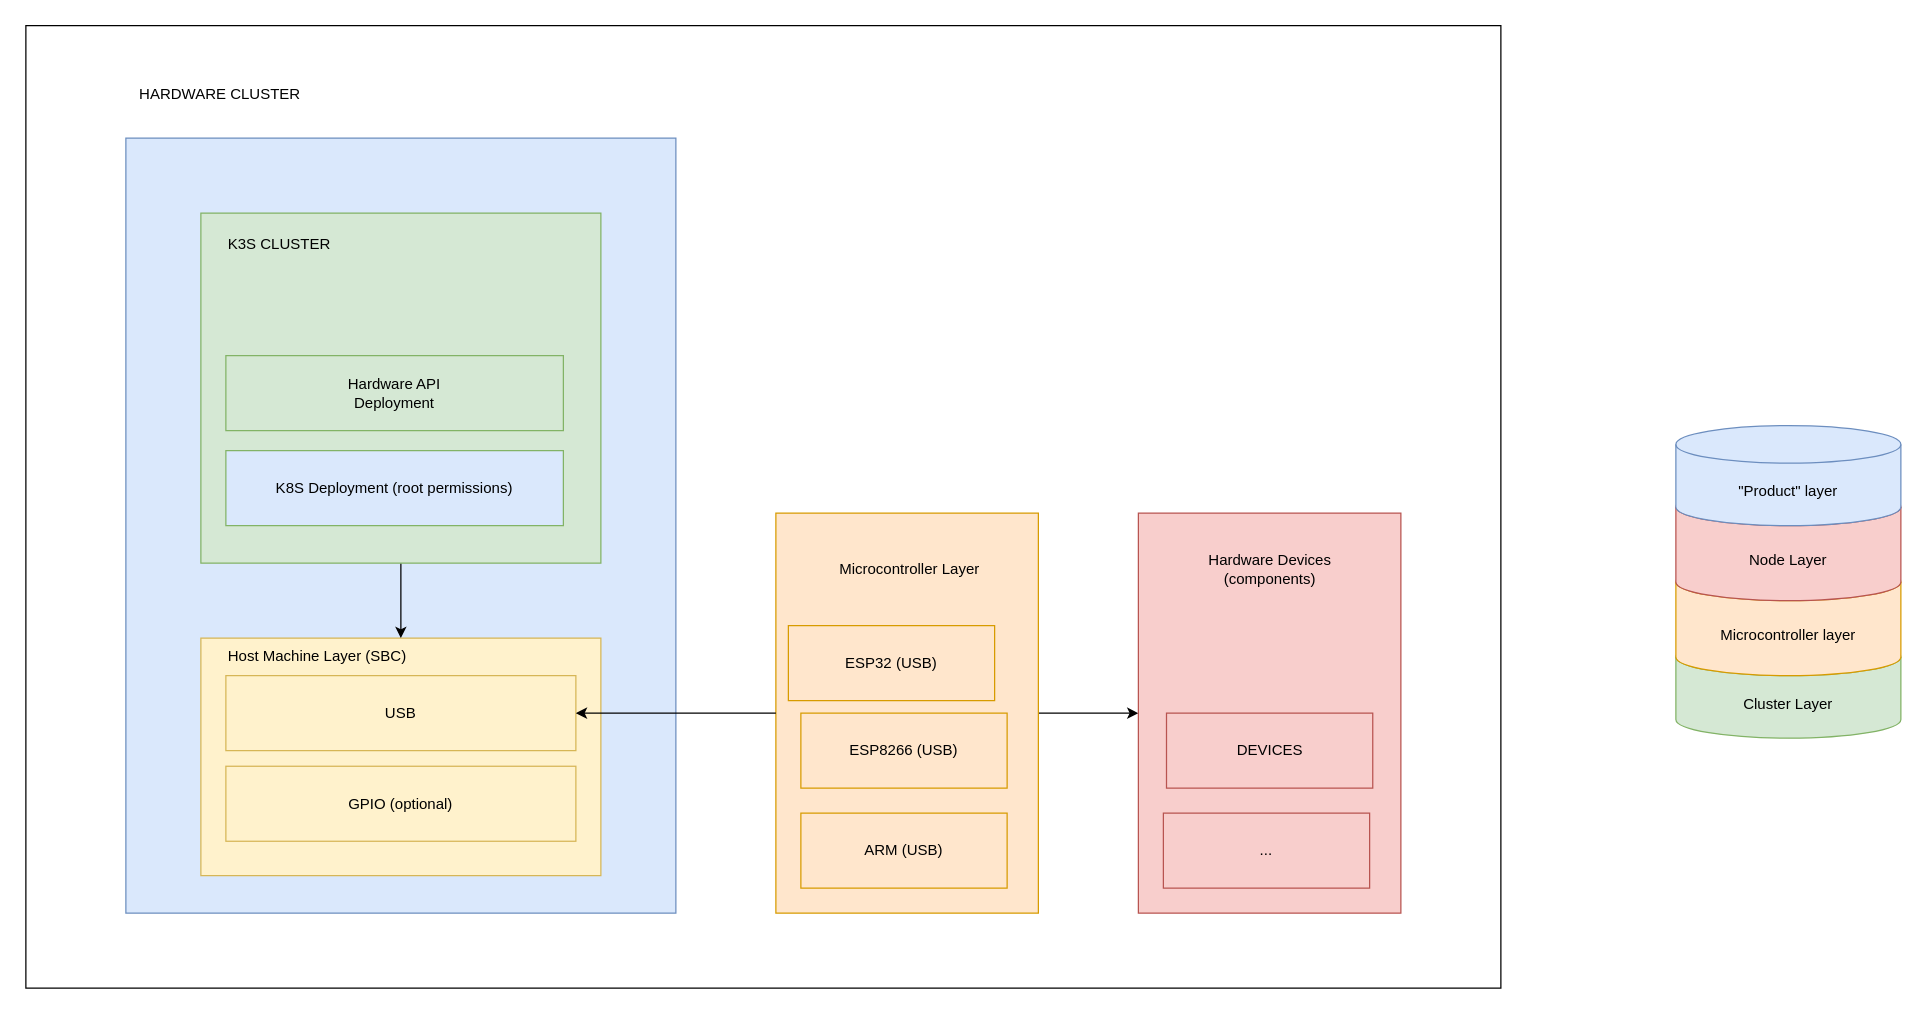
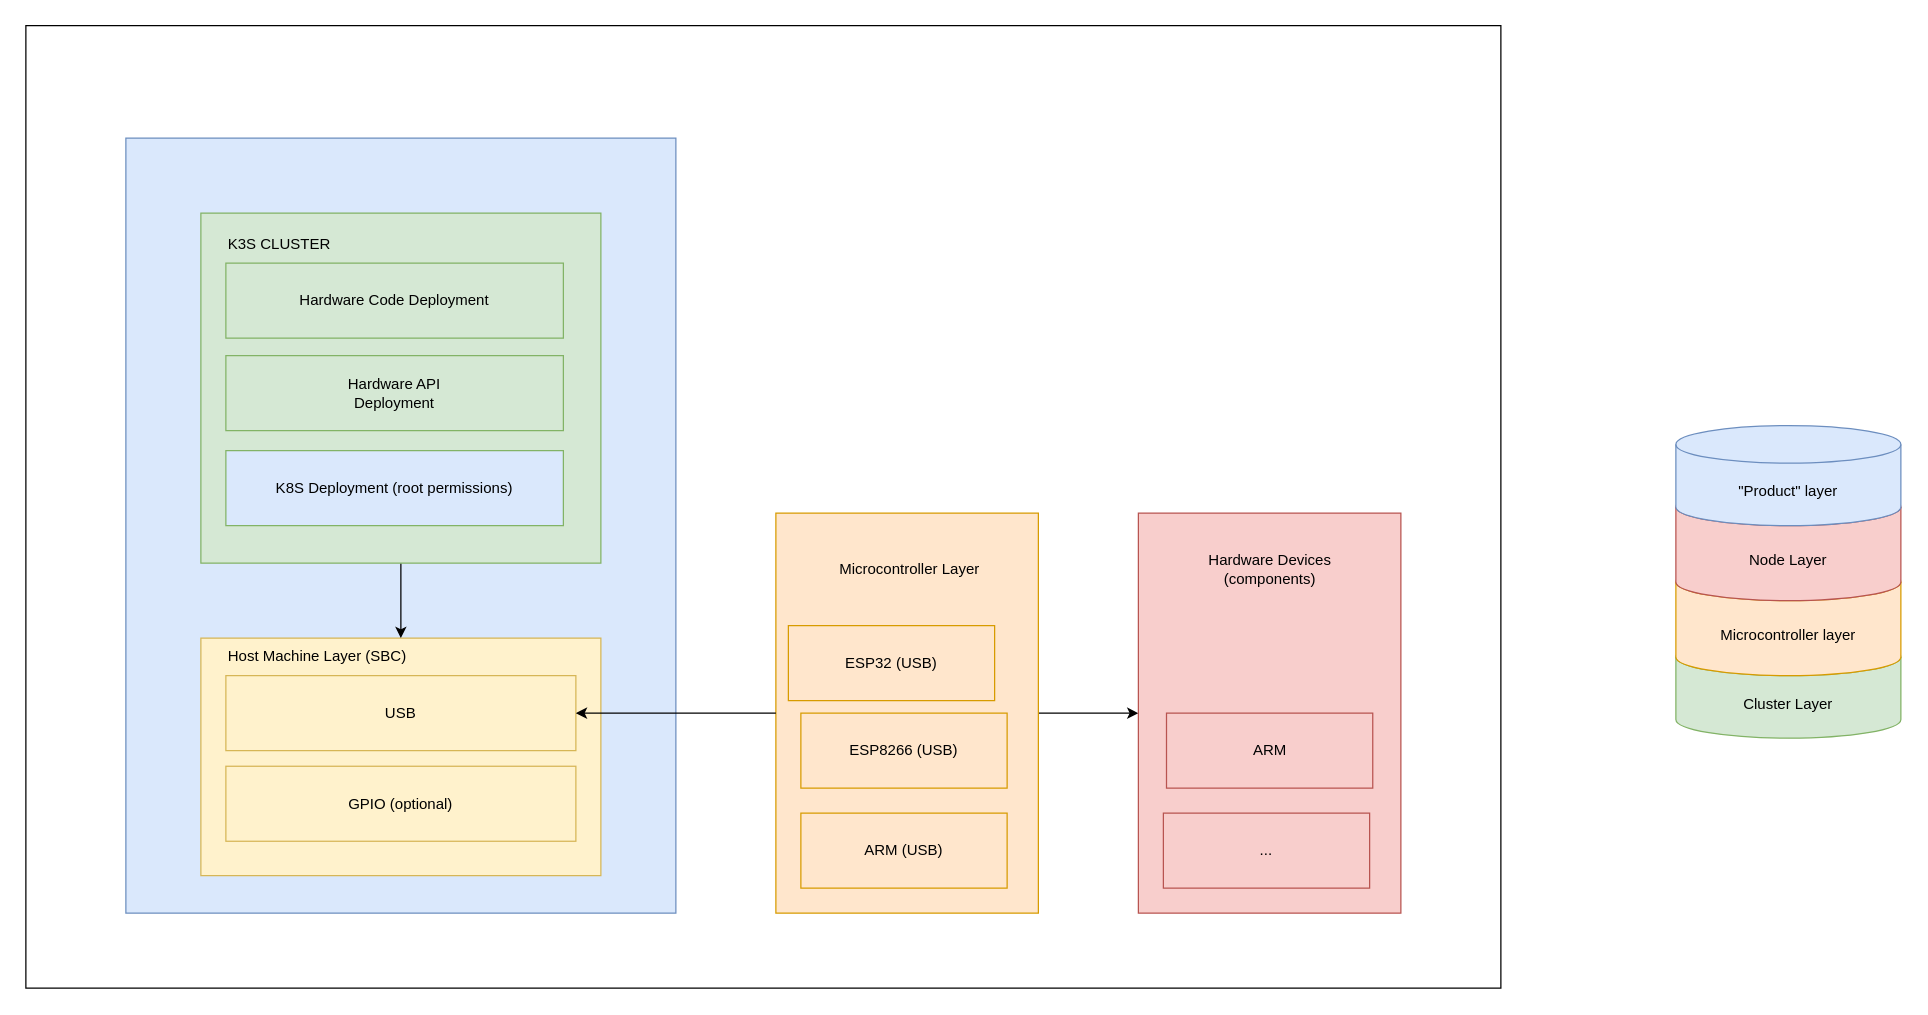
node "HARDWARE CLUSTER": removed
node "Hardware Code Deployment": added
node "DEVICES": label "DEVICES" -> "ARM"
